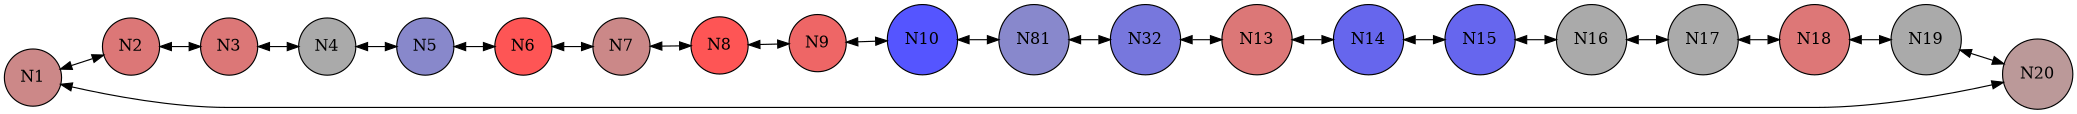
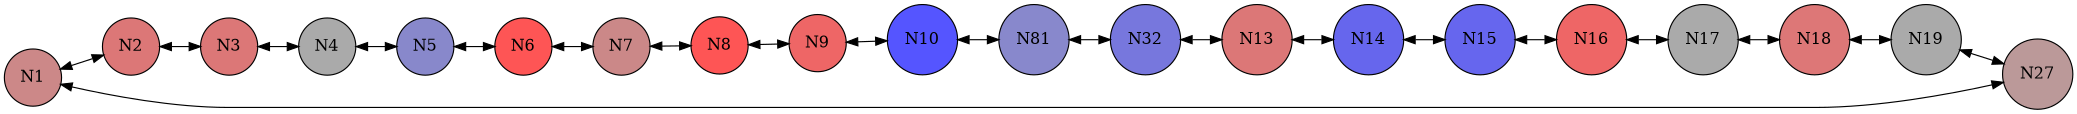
node "N16": fillcolor #aaaaaa -> #ee6666
node "N20": label "N20" -> "N27"
